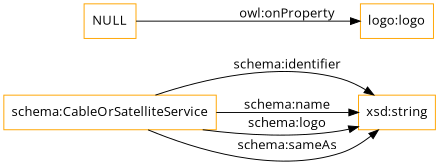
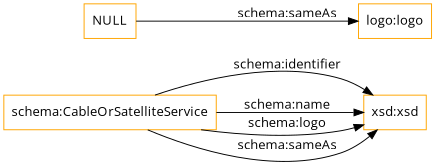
edge "NULL" -> "logo:logo": label "owl:onProperty" -> "schema:sameAs"
node "xsd:string": label "xsd:string" -> "xsd:xsd"
